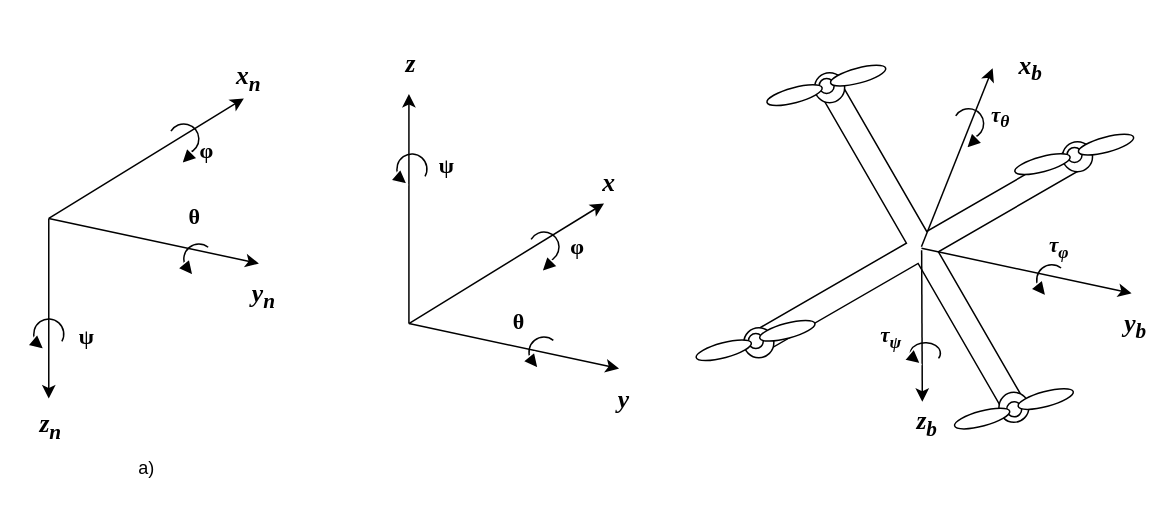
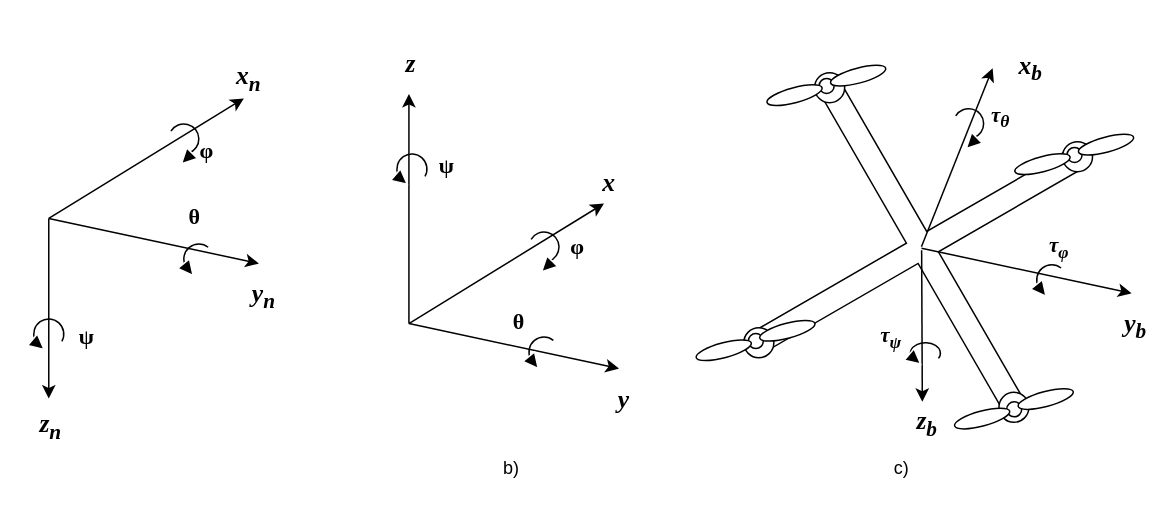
node "a)": removed
node "b)": added
node "c)": added
